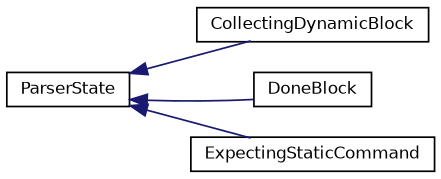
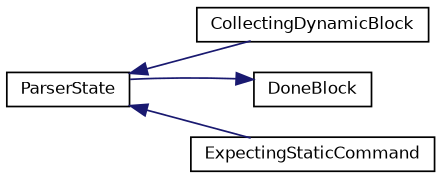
edge "DoneBlock" -> "ParserState": reversed
